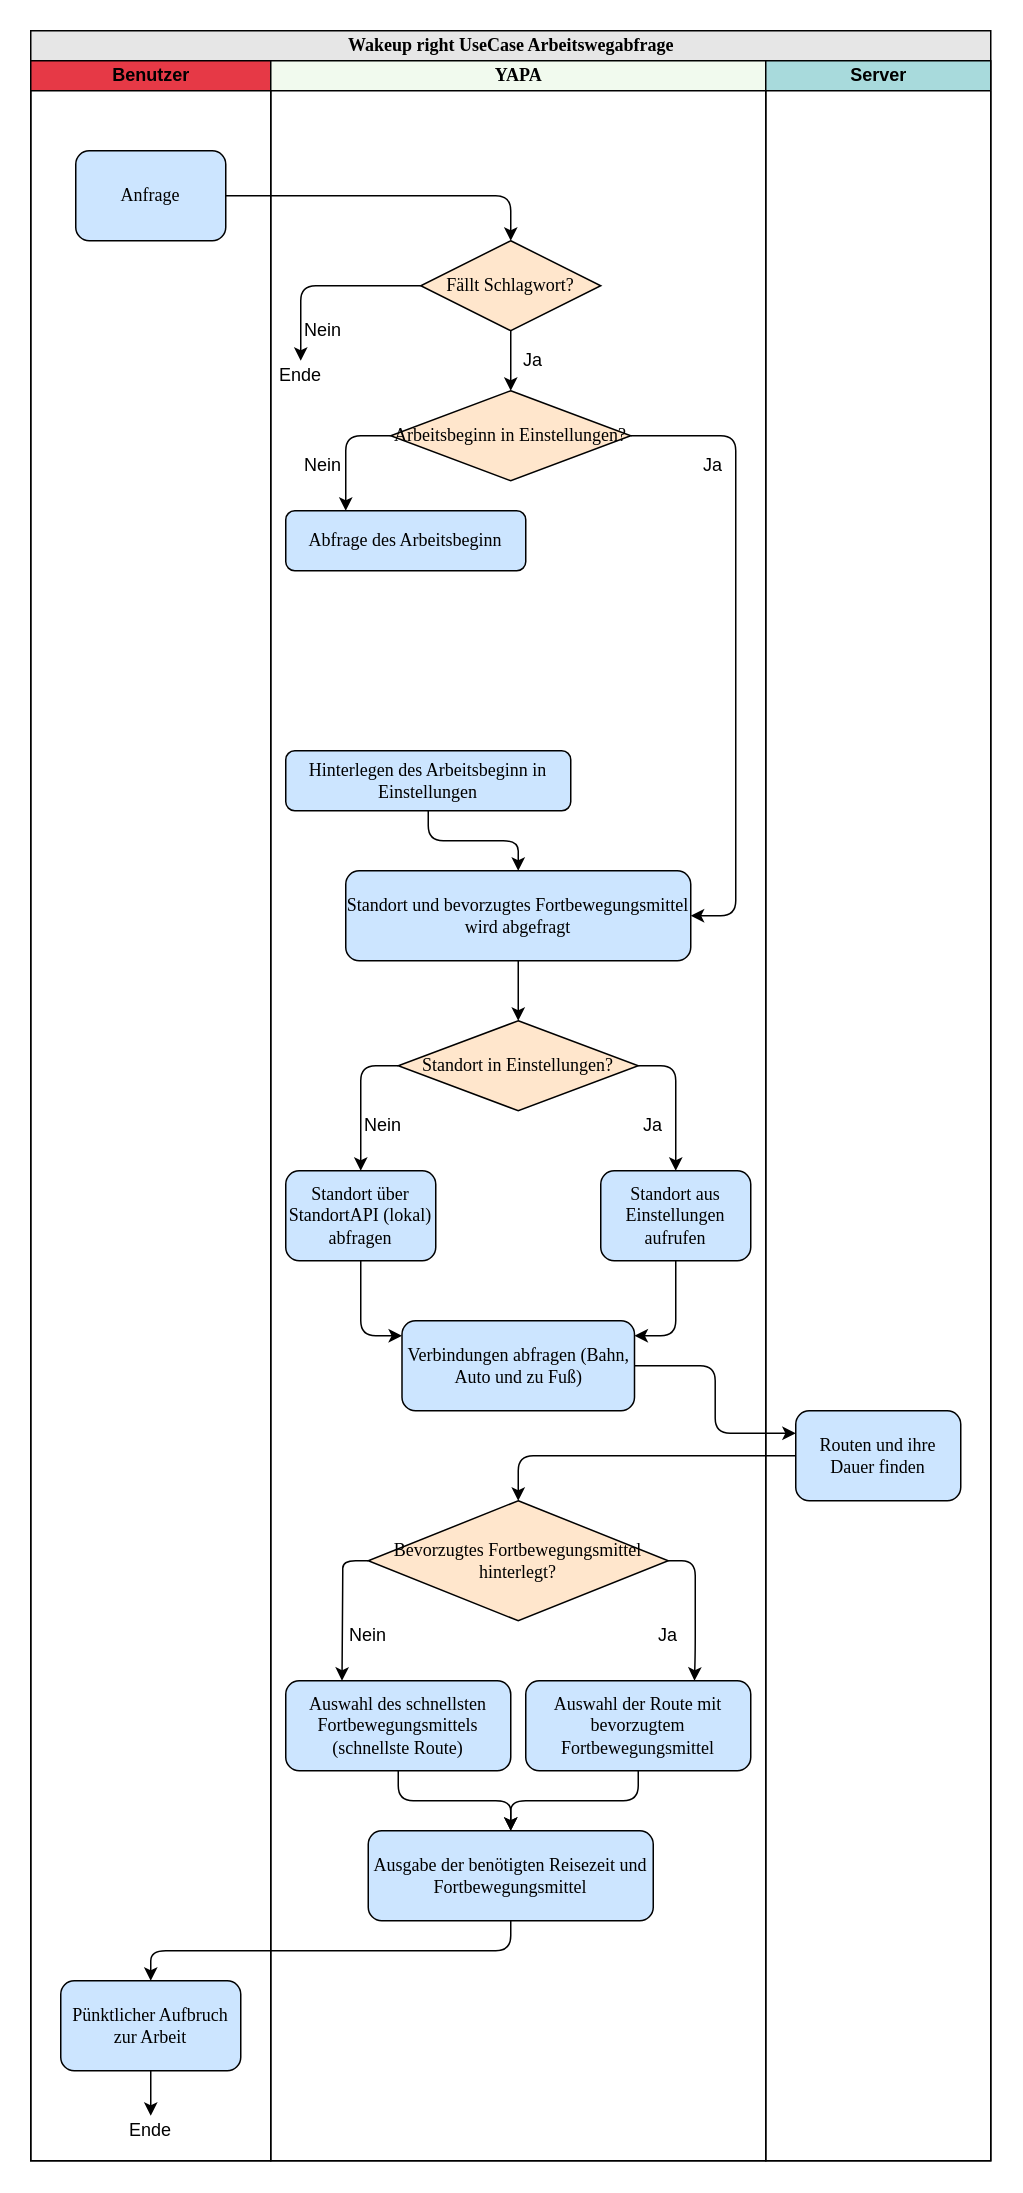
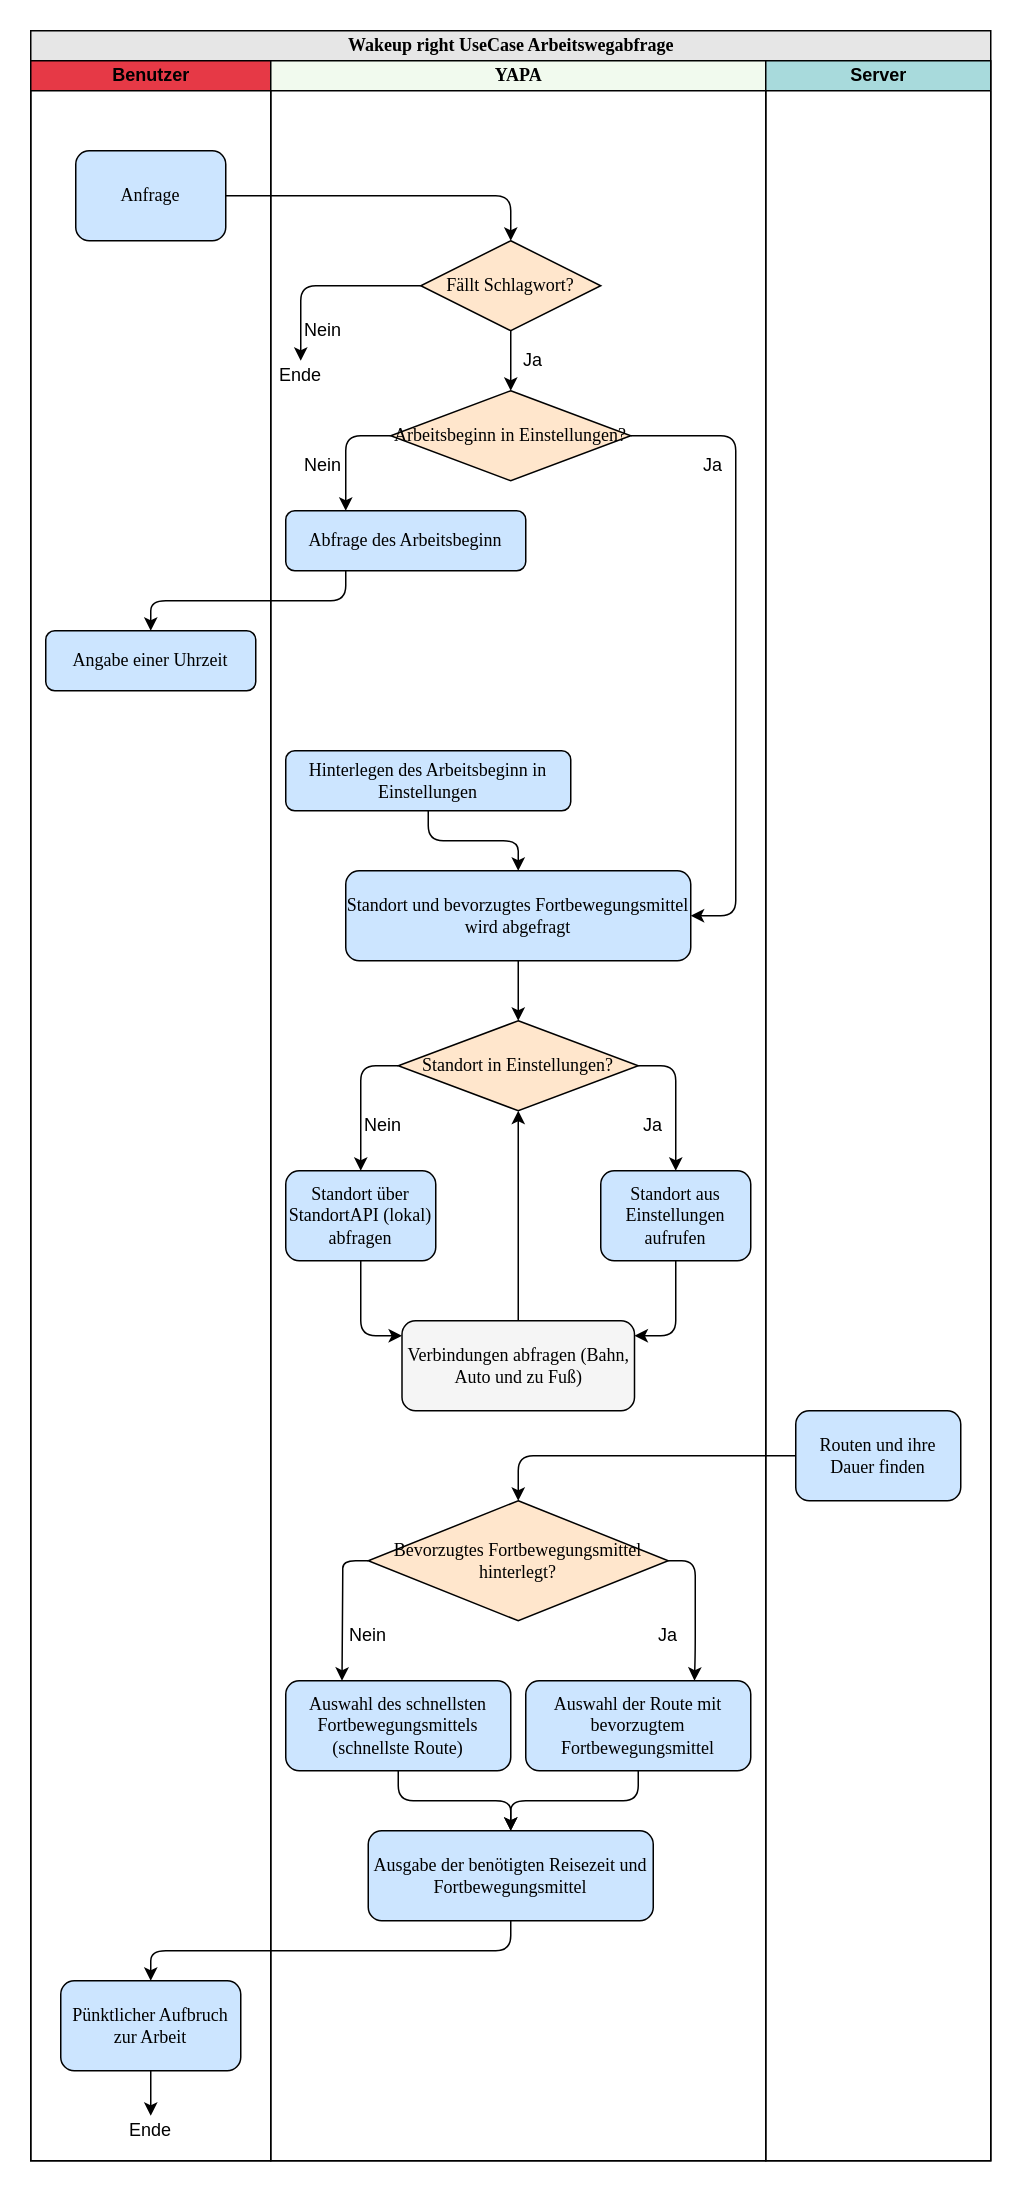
edge "Abfrage des Arbeitsbeginn" -> "Angabe einer Uhrzeit": added
node "Angabe einer Uhrzeit": added
node "Verbindungen abfragen (Bahn, Auto und zu Fuß)": fillcolor #cce5ff -> #f5f5f5
edge "Verbindungen abfragen (Bahn, Auto und zu Fuß)" -> "Routen und ihre Dauer finden": now "Verbindungen abfragen (Bahn, Auto und zu Fuß)" -> "Standort in Einstellungen?"
